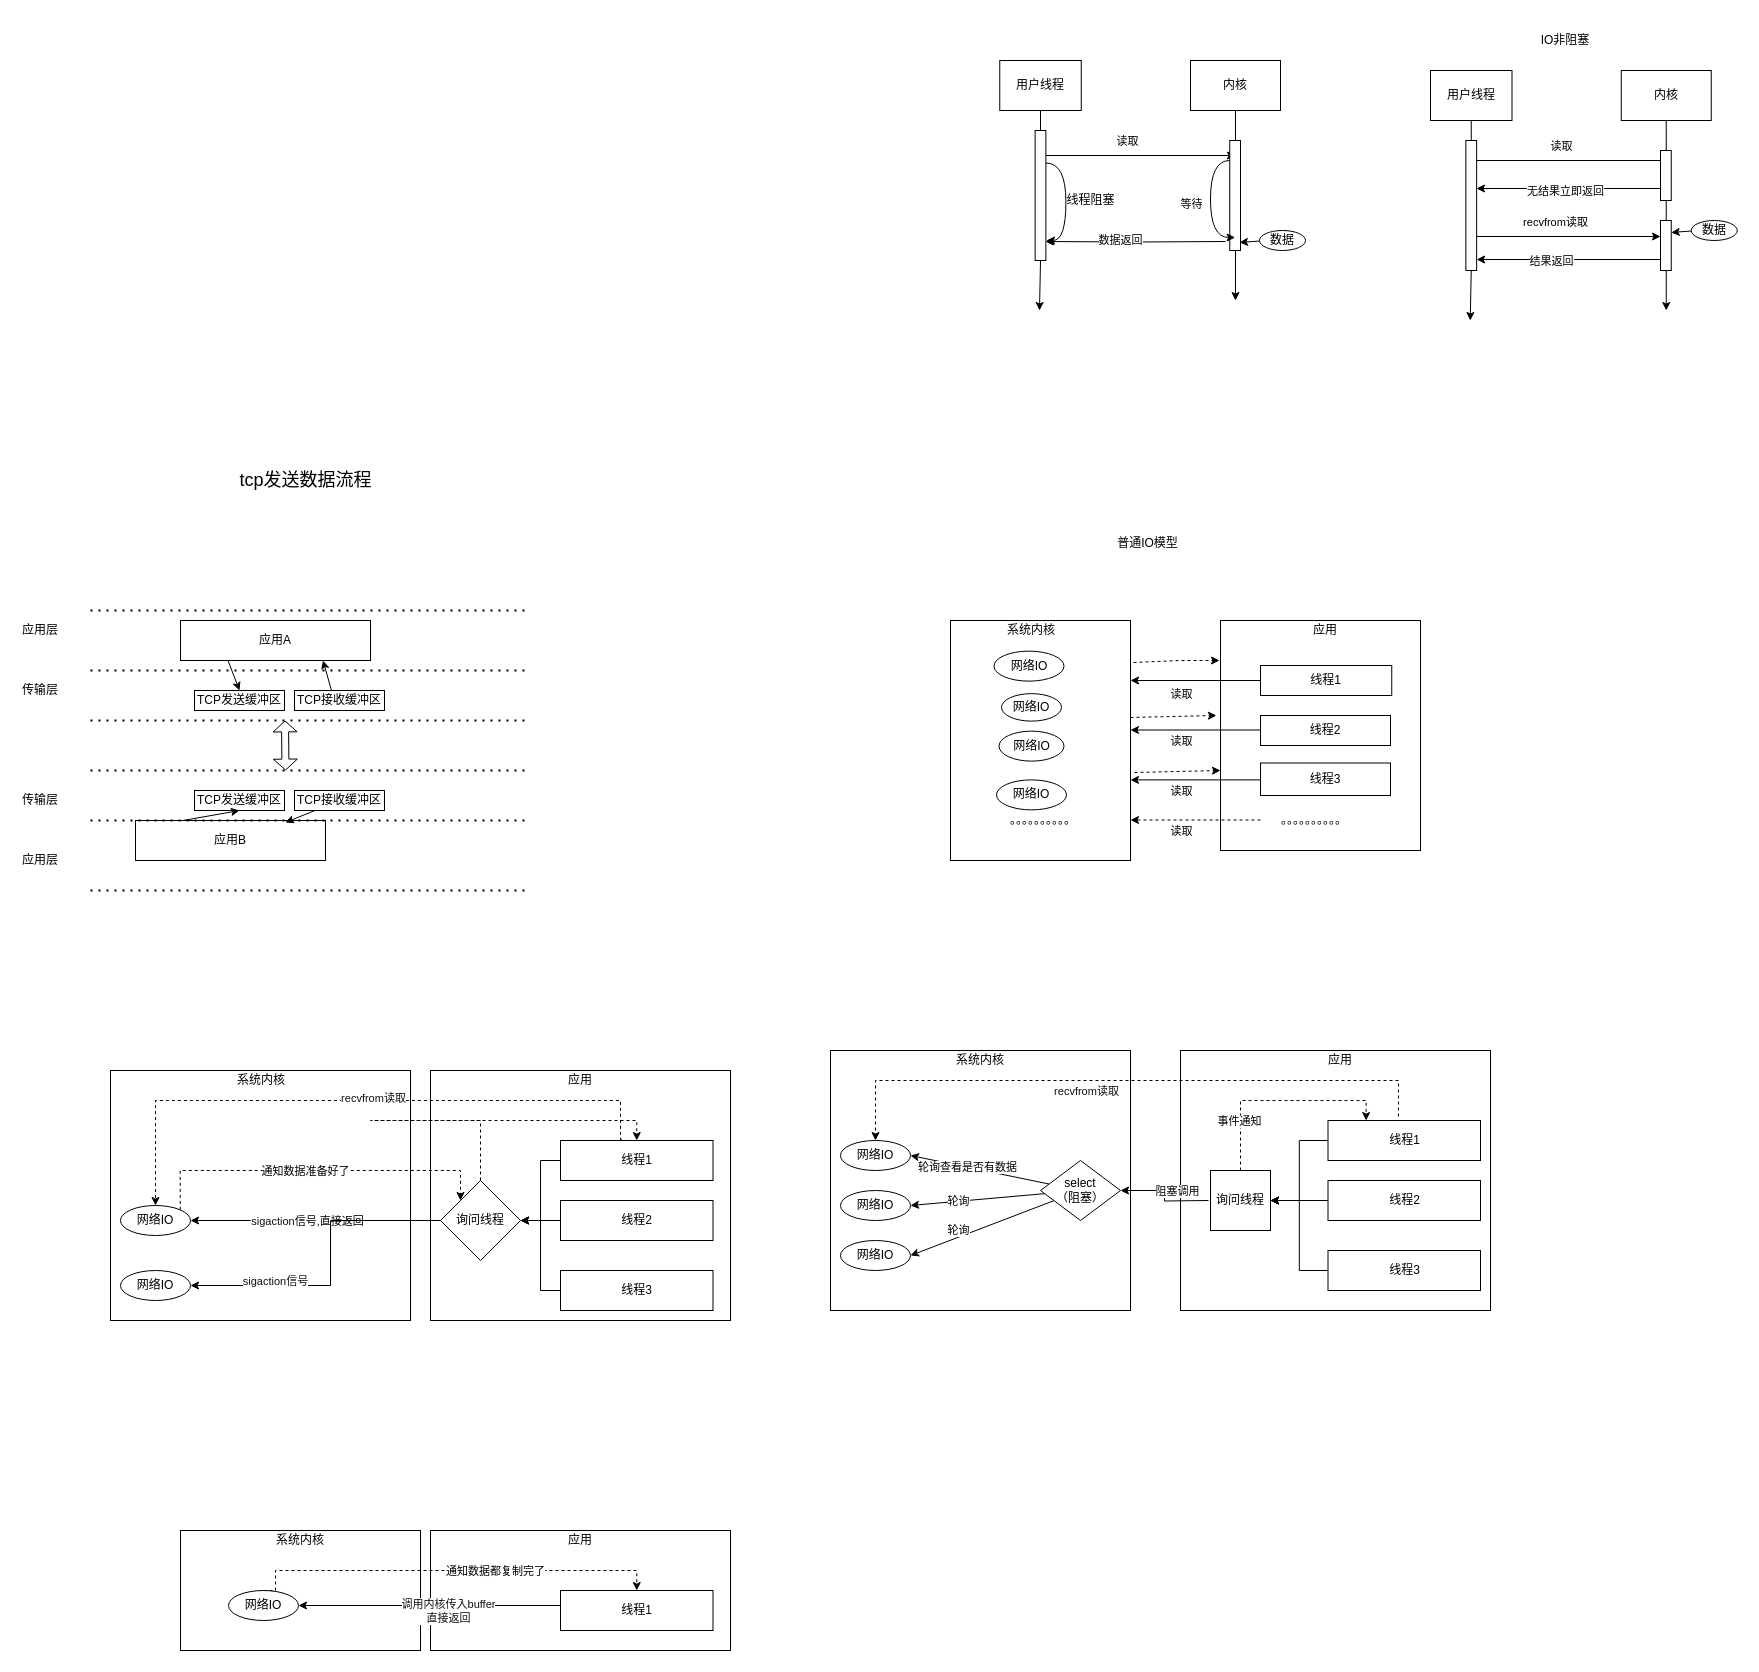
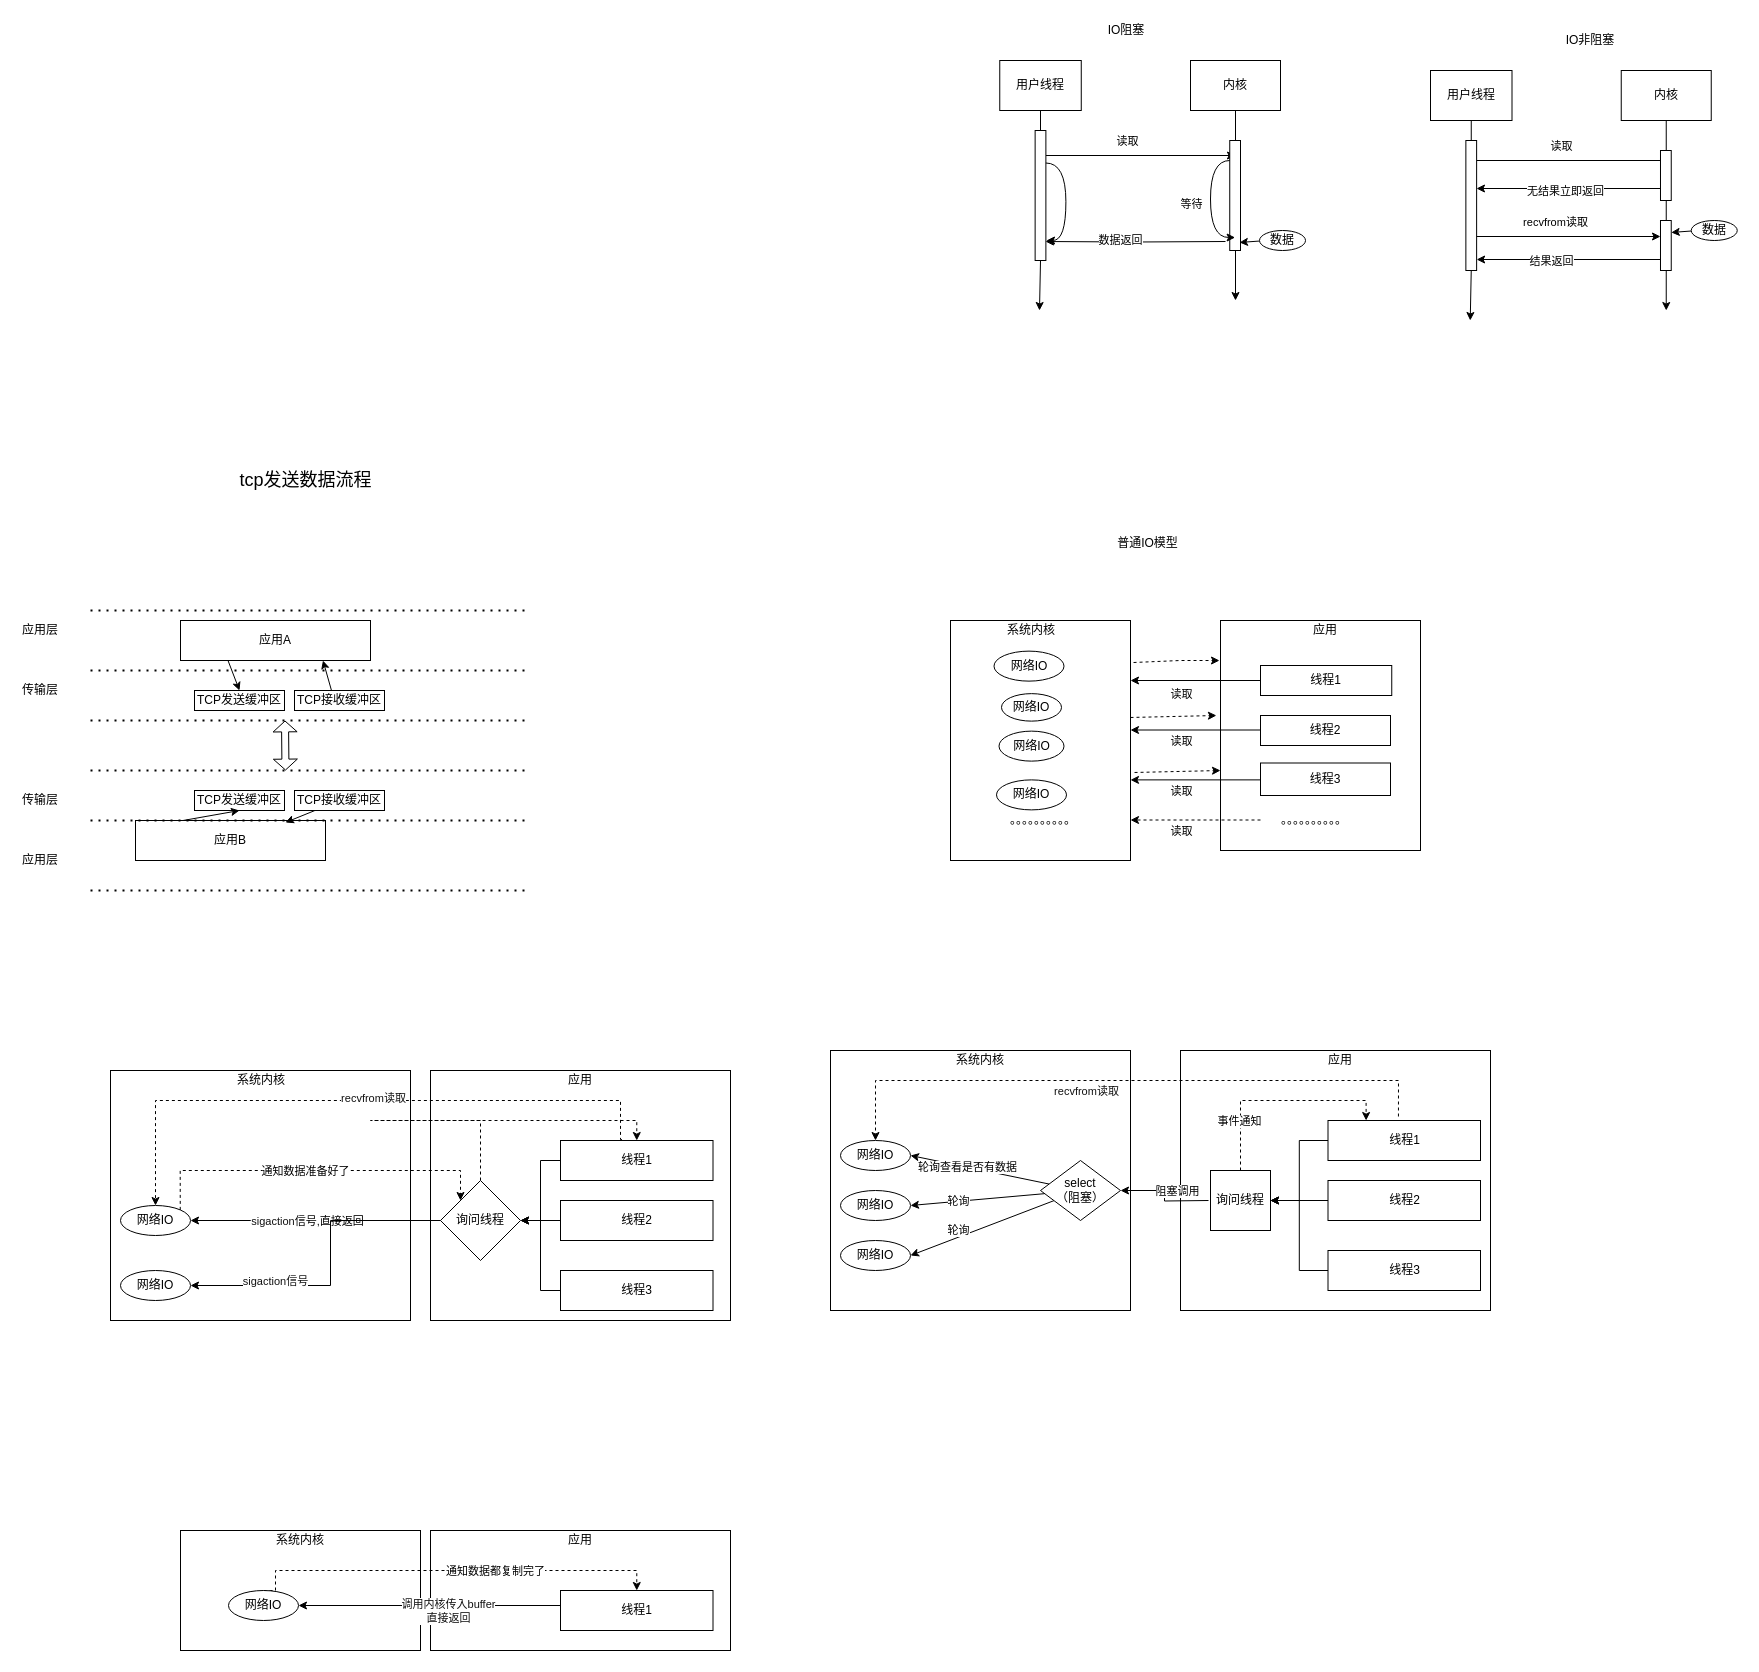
node "IO阻塞": added
node "IO非阻塞": moved (1566, 41) -> (1591, 41)
node "线程阻塞": removed
